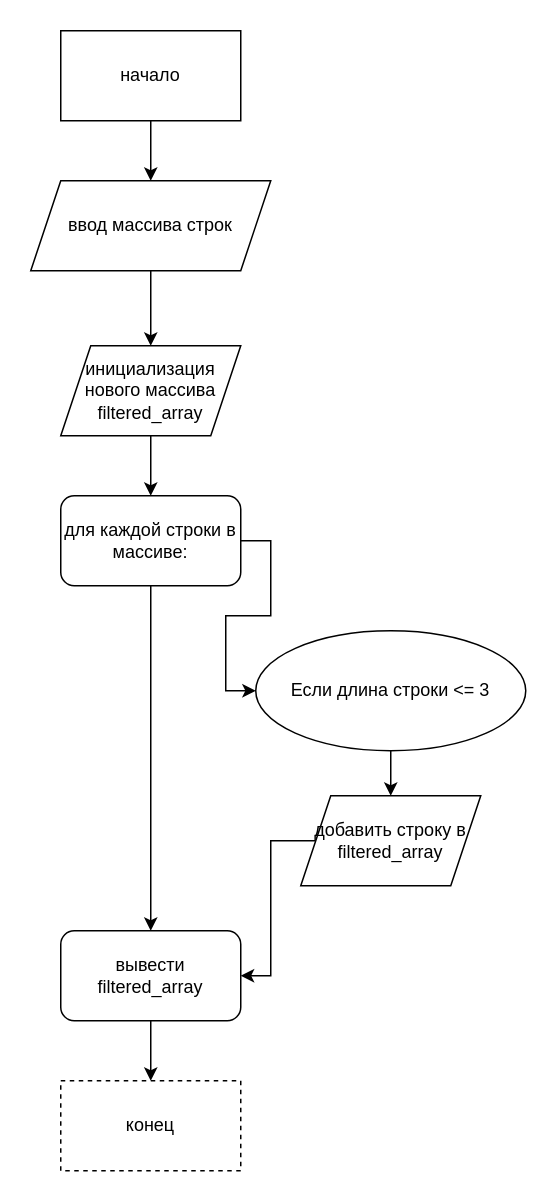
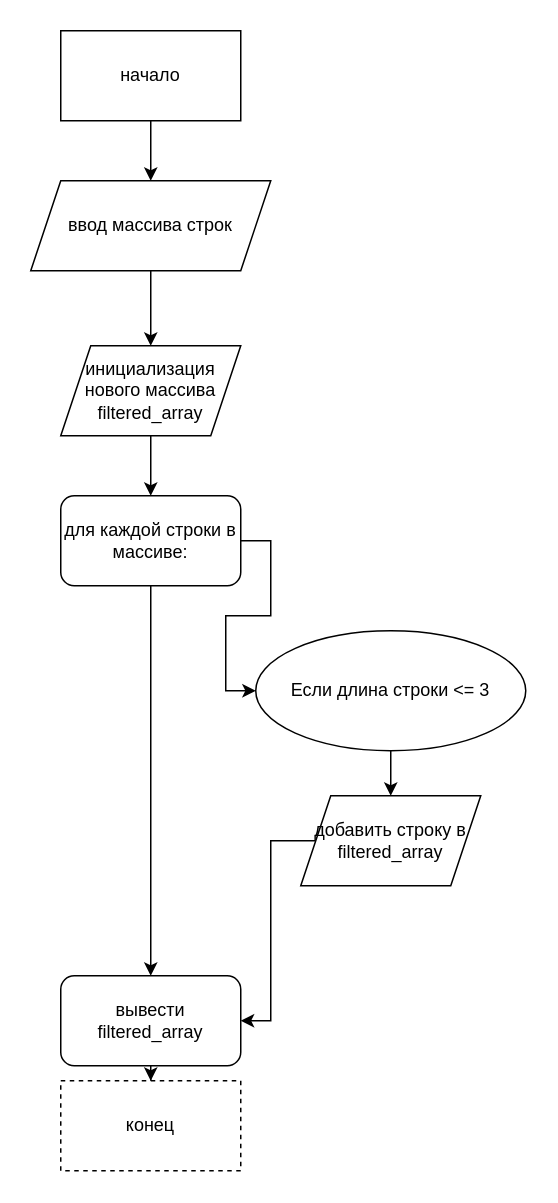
node "вывести filtered_array": moved (151, 976) -> (151, 1021)
